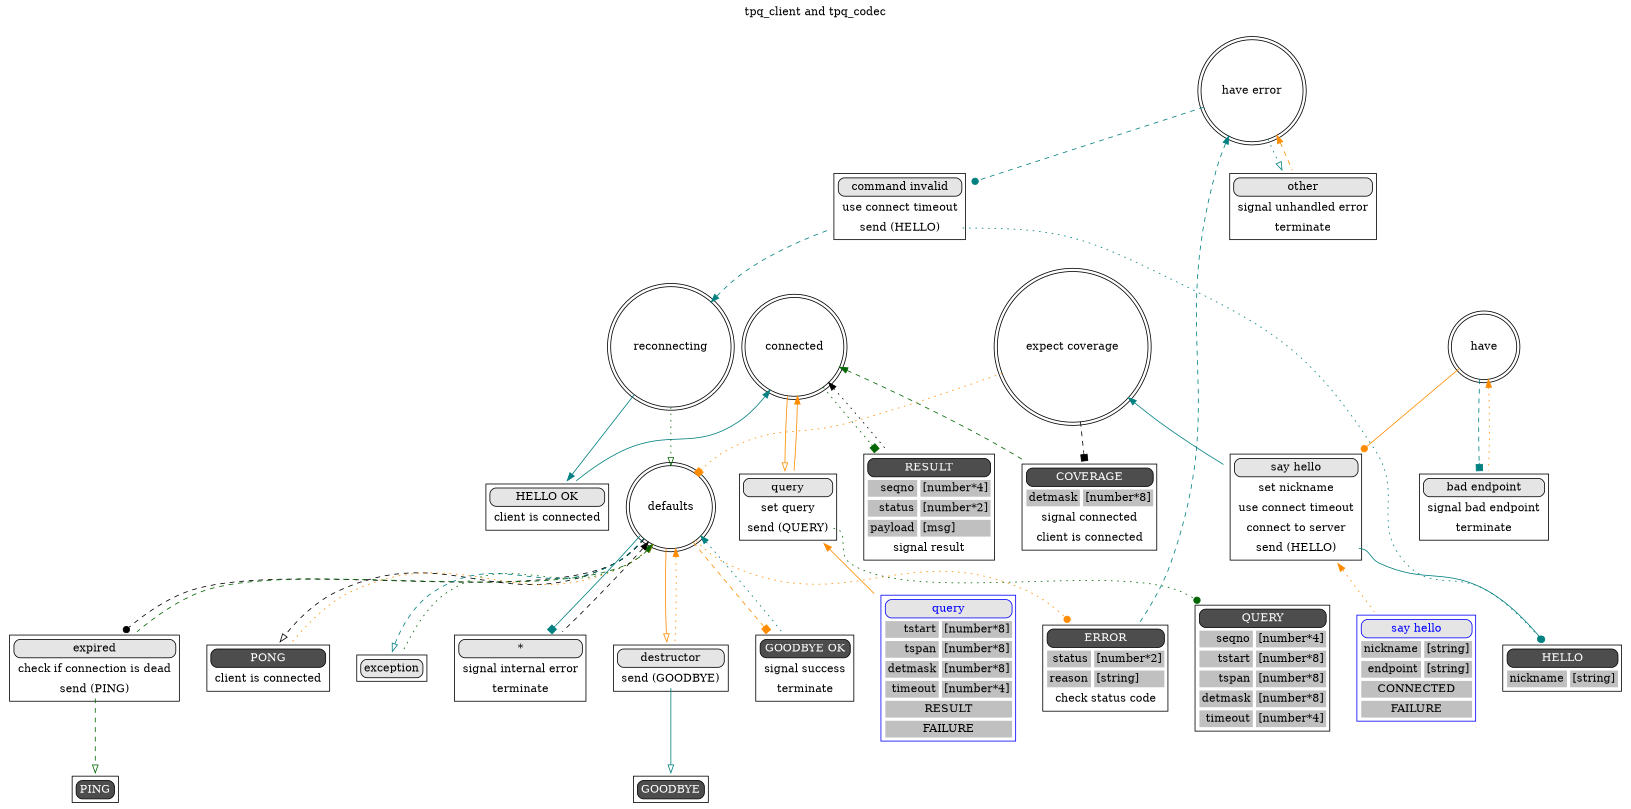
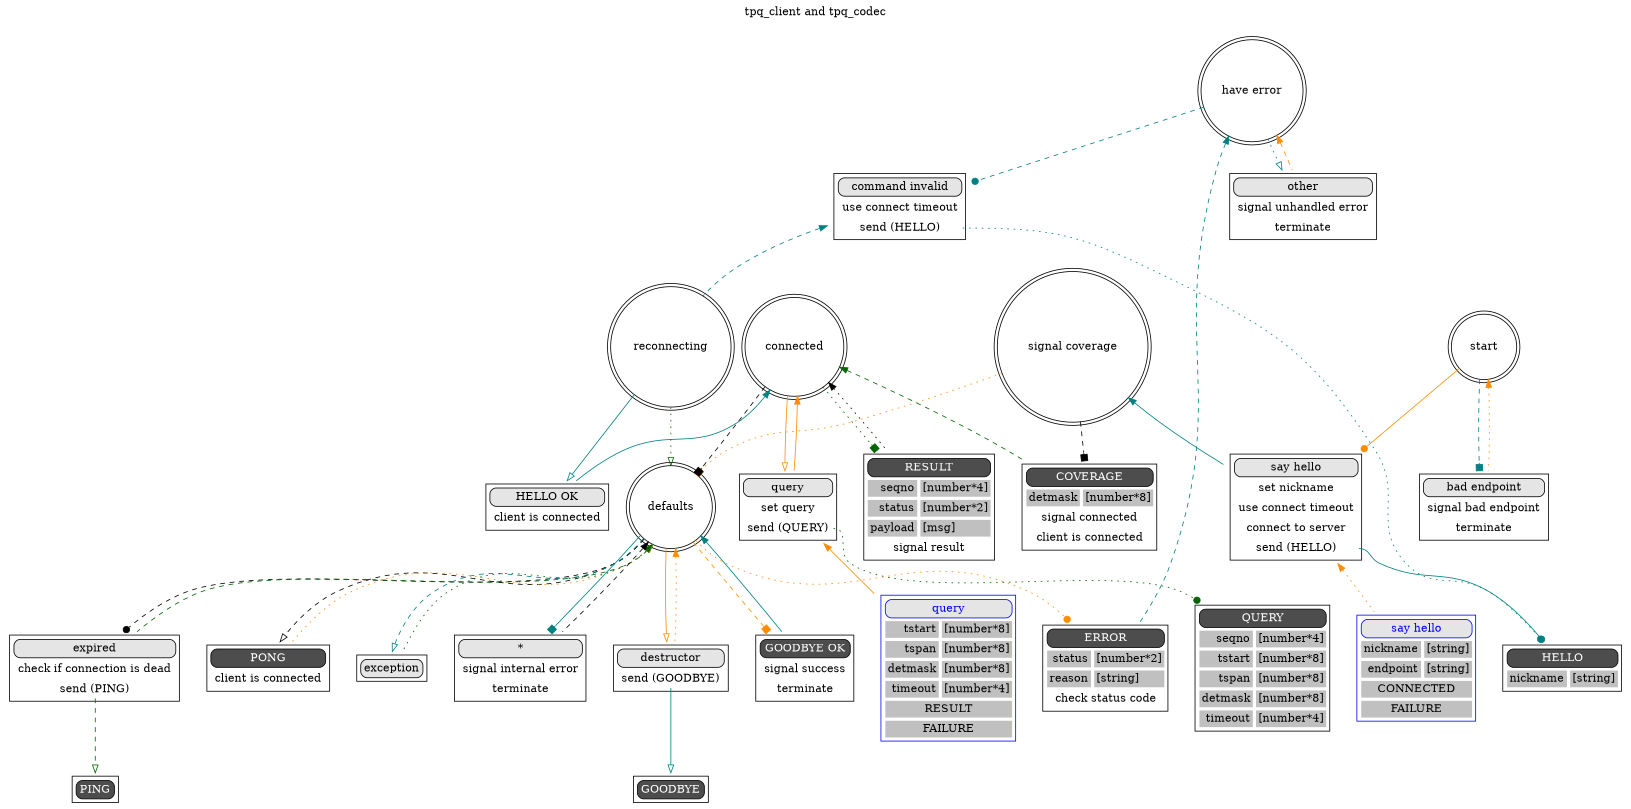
edge "command invalid" -> "reconnecting": reversed
node "expect coverage": label "expect coverage" -> "signal coverage"
node "have": label "have" -> "start"
edge "connected" -> "defaults": added
edge "reconnecting" -> "HELLO OK": arrowhead normal -> onormal
edge "GOODBYE OK" -> "defaults": style dotted -> solid
